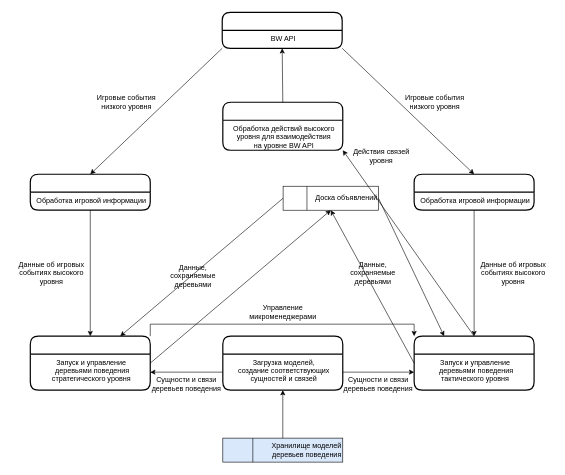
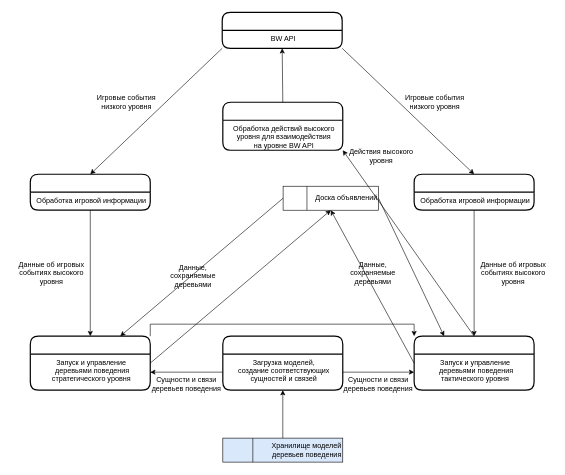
node "Действия связей уровня": label "Действия связей уровня" -> "Действия высокого уровня"
node "Управление микроменеджерами": removed
